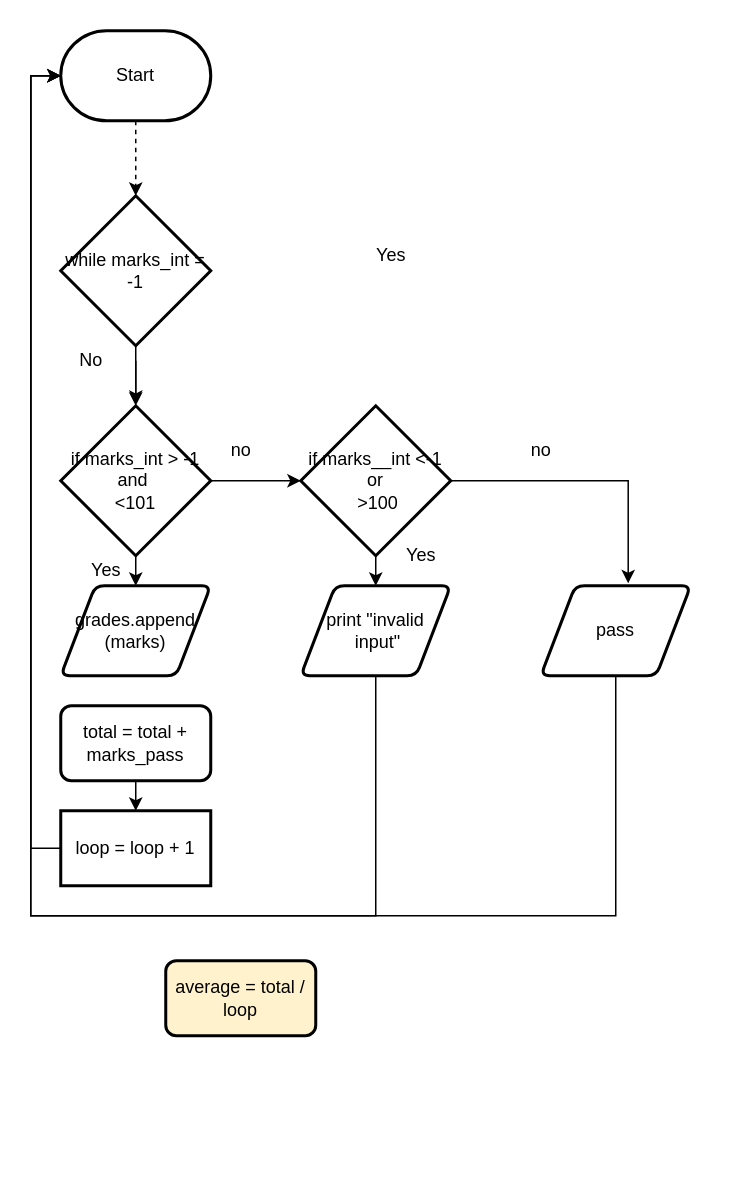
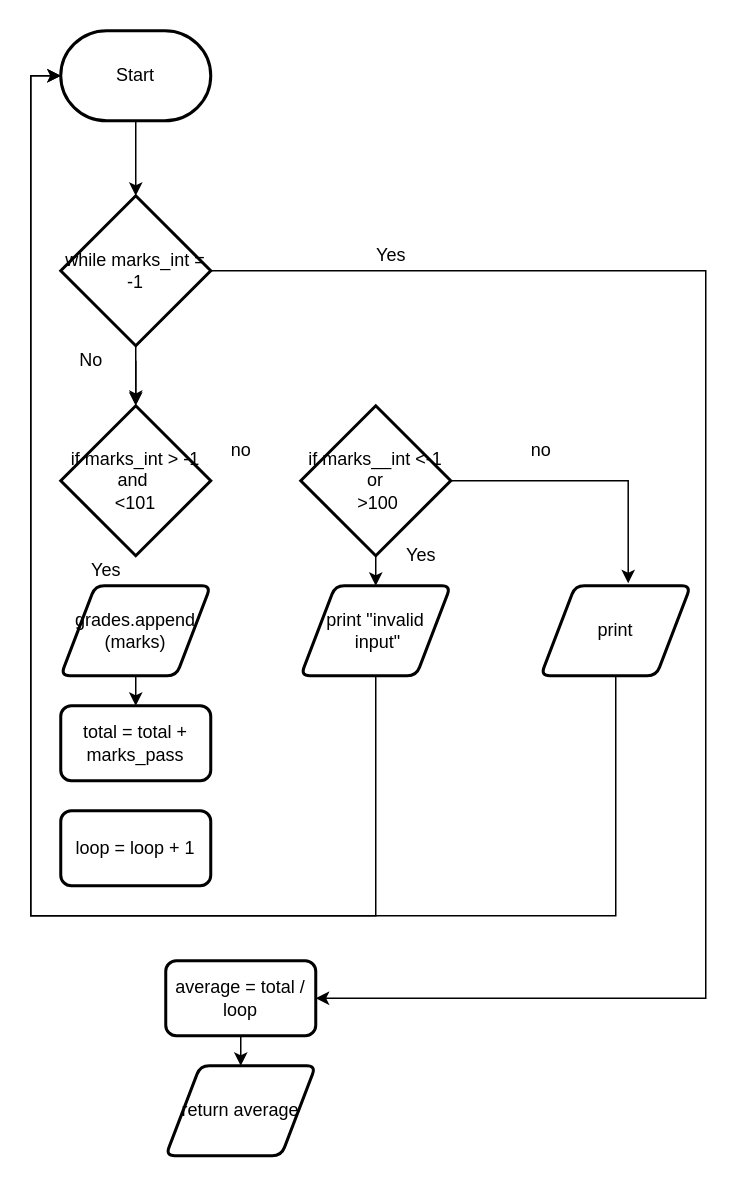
edge "Start" -> "while marks_int = -1": style dashed -> solid
edge "if marks_int > -1 and <101" -> "if marks__int <-1 or >100": removed
edge "if marks_int > -1 and <101" -> "grades.append (marks)": removed
edge "while marks_int = -1" -> "average = total / loop": added
node "pass": label "pass" -> "print"
edge "grades.append (marks)" -> "total = total + marks_pass": added
edge "total = total + marks_pass" -> "loop = loop + 1": removed
edge "loop = loop + 1" -> "Start": removed
node "loop = loop + 1": shape rectangle -> rounded rectangle
node "average = total / loop": fillcolor #fff2cc -> #ffffff
edge "average = total / loop" -> "return average": added
node "return average": added
